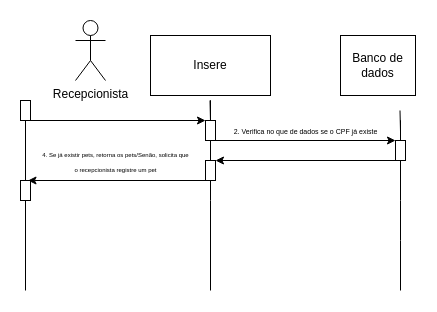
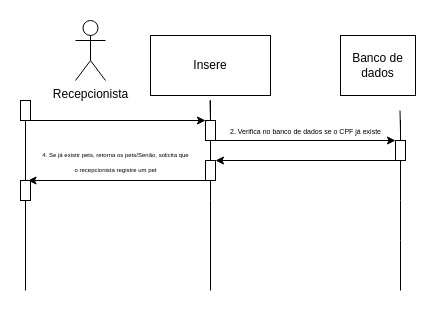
node "2. Verifica no que de dados se o CPF já existe": label "2. Verifica no que de dados se o CPF já existe" -> "2. Verifica no banco de dados se o CPF já existe"
